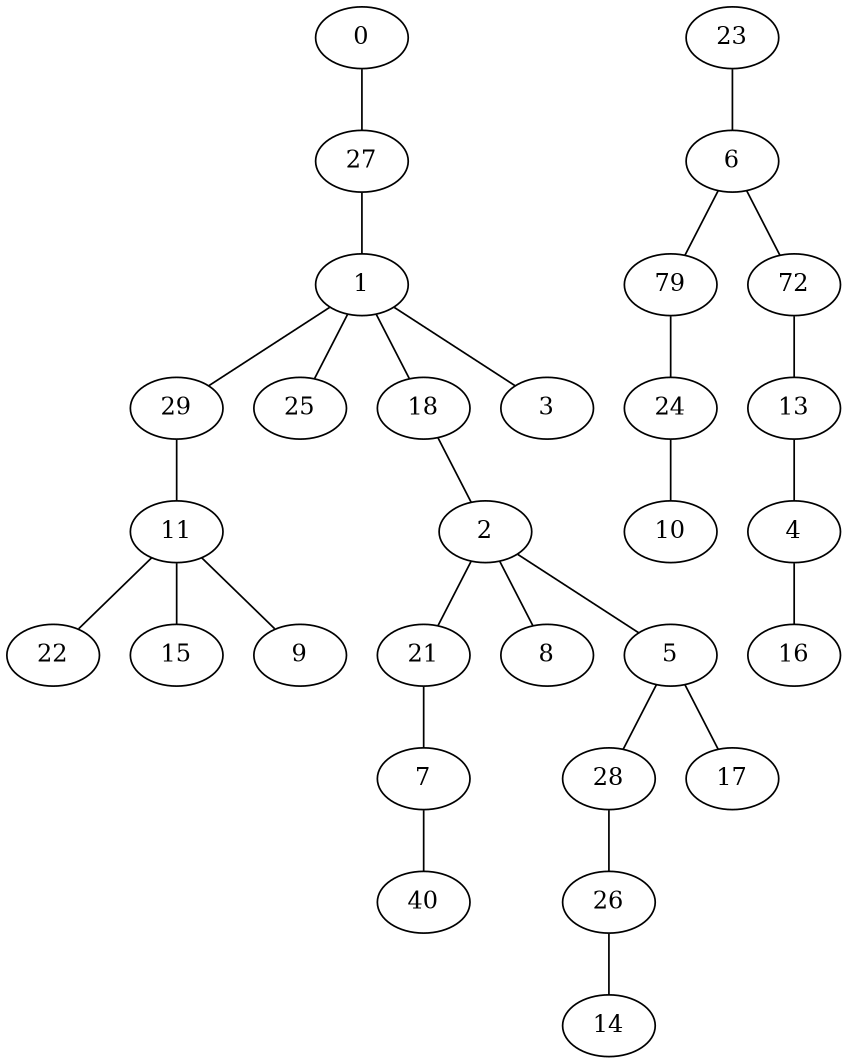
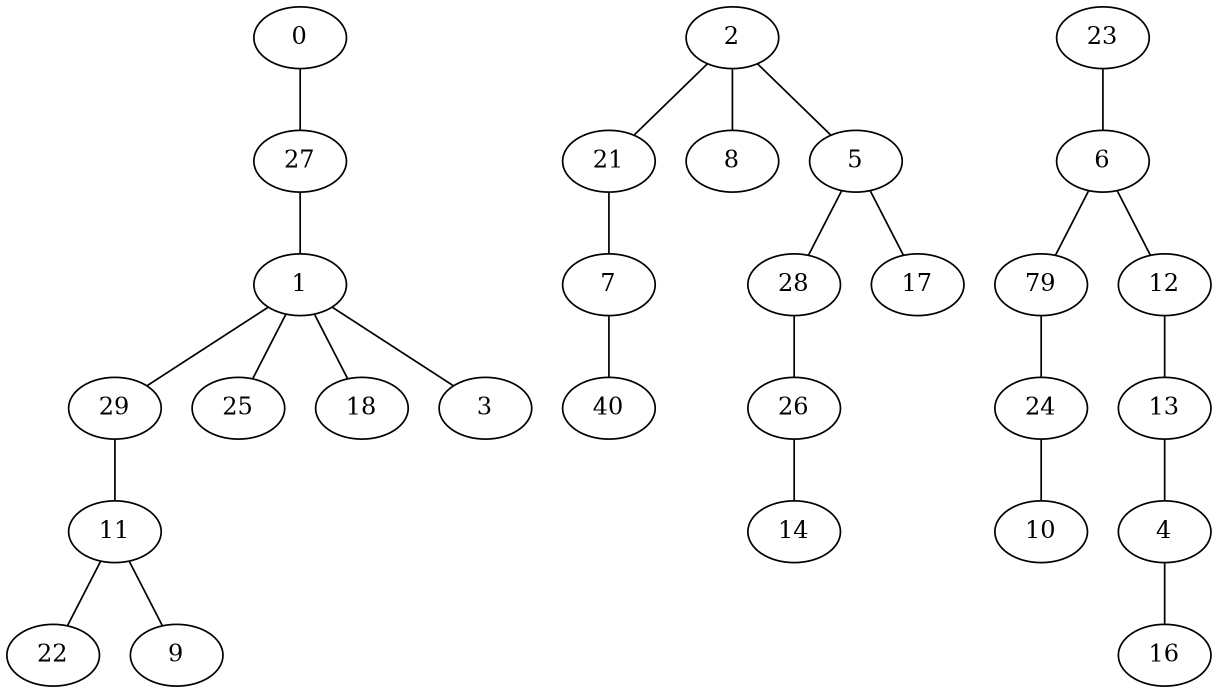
node "72": label "72" -> "12"
edge "18" -- "2": removed
node "15": removed
